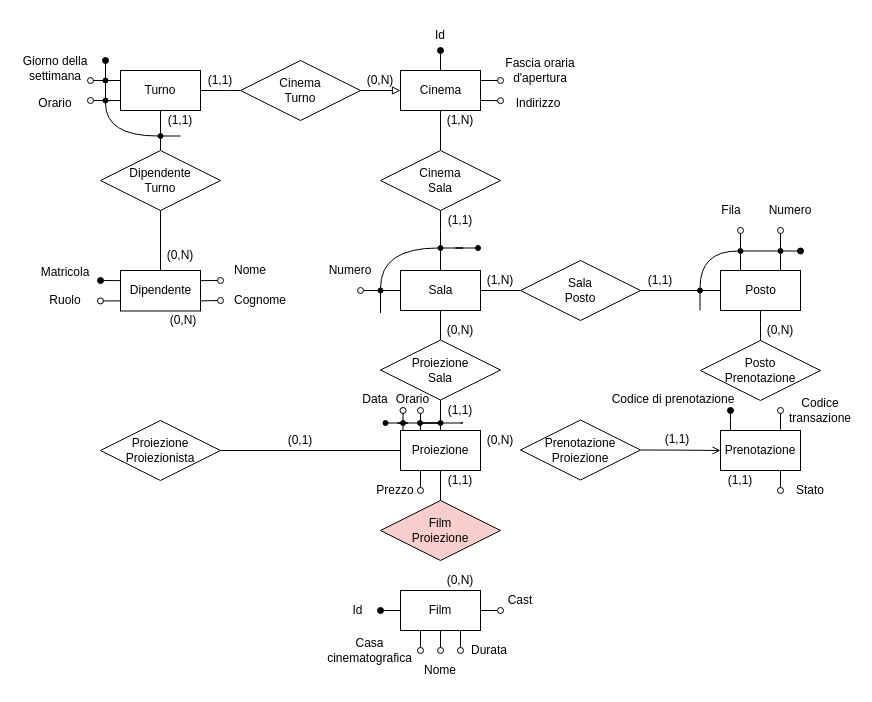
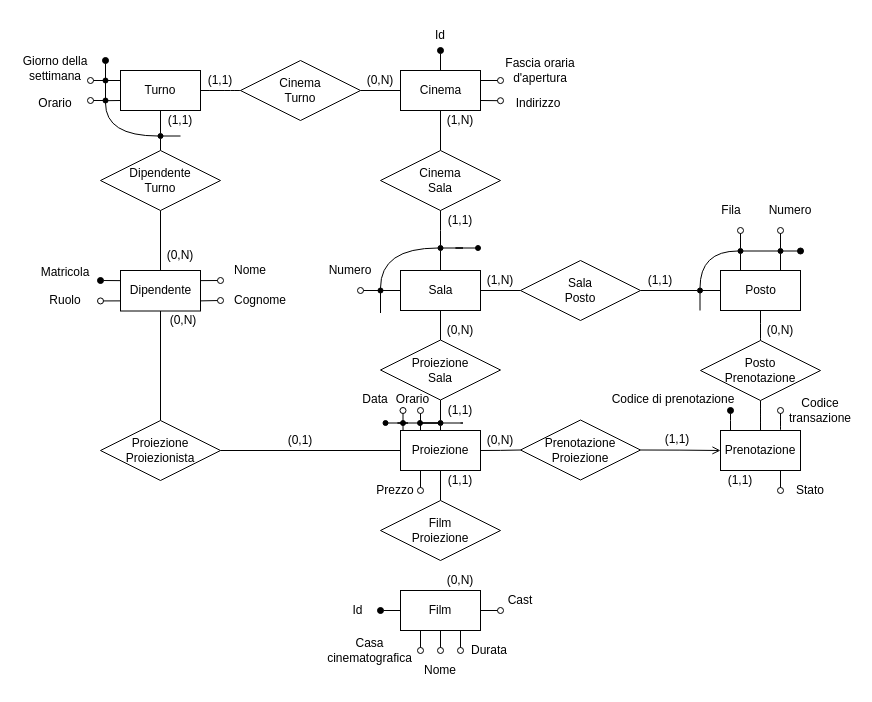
edge "Cinema Turno" -> "Cinema": arrowhead block -> none
edge "Dipendente" -- "Proiezione Proiezionista": added
edge "Posto Prenotazione" -- "Prenotazione": added
edge "Prenotazione Proiezione" -- "Proiezione": added
node "Film Proiezione": fillcolor #f8cecc -> #ffffff
